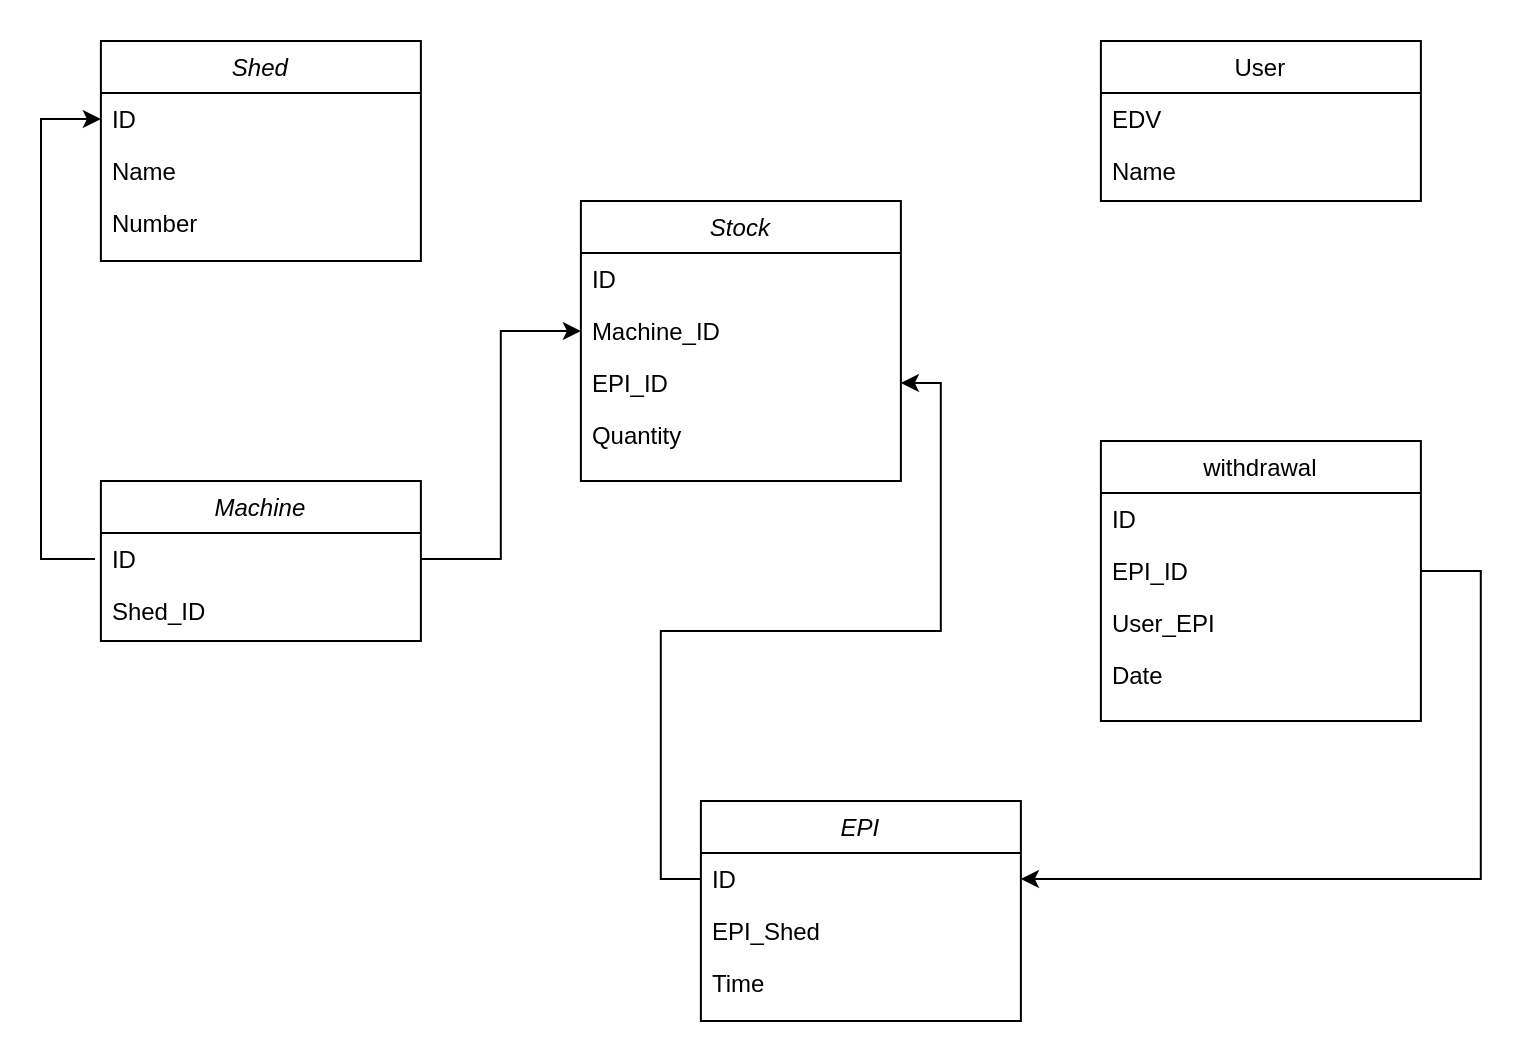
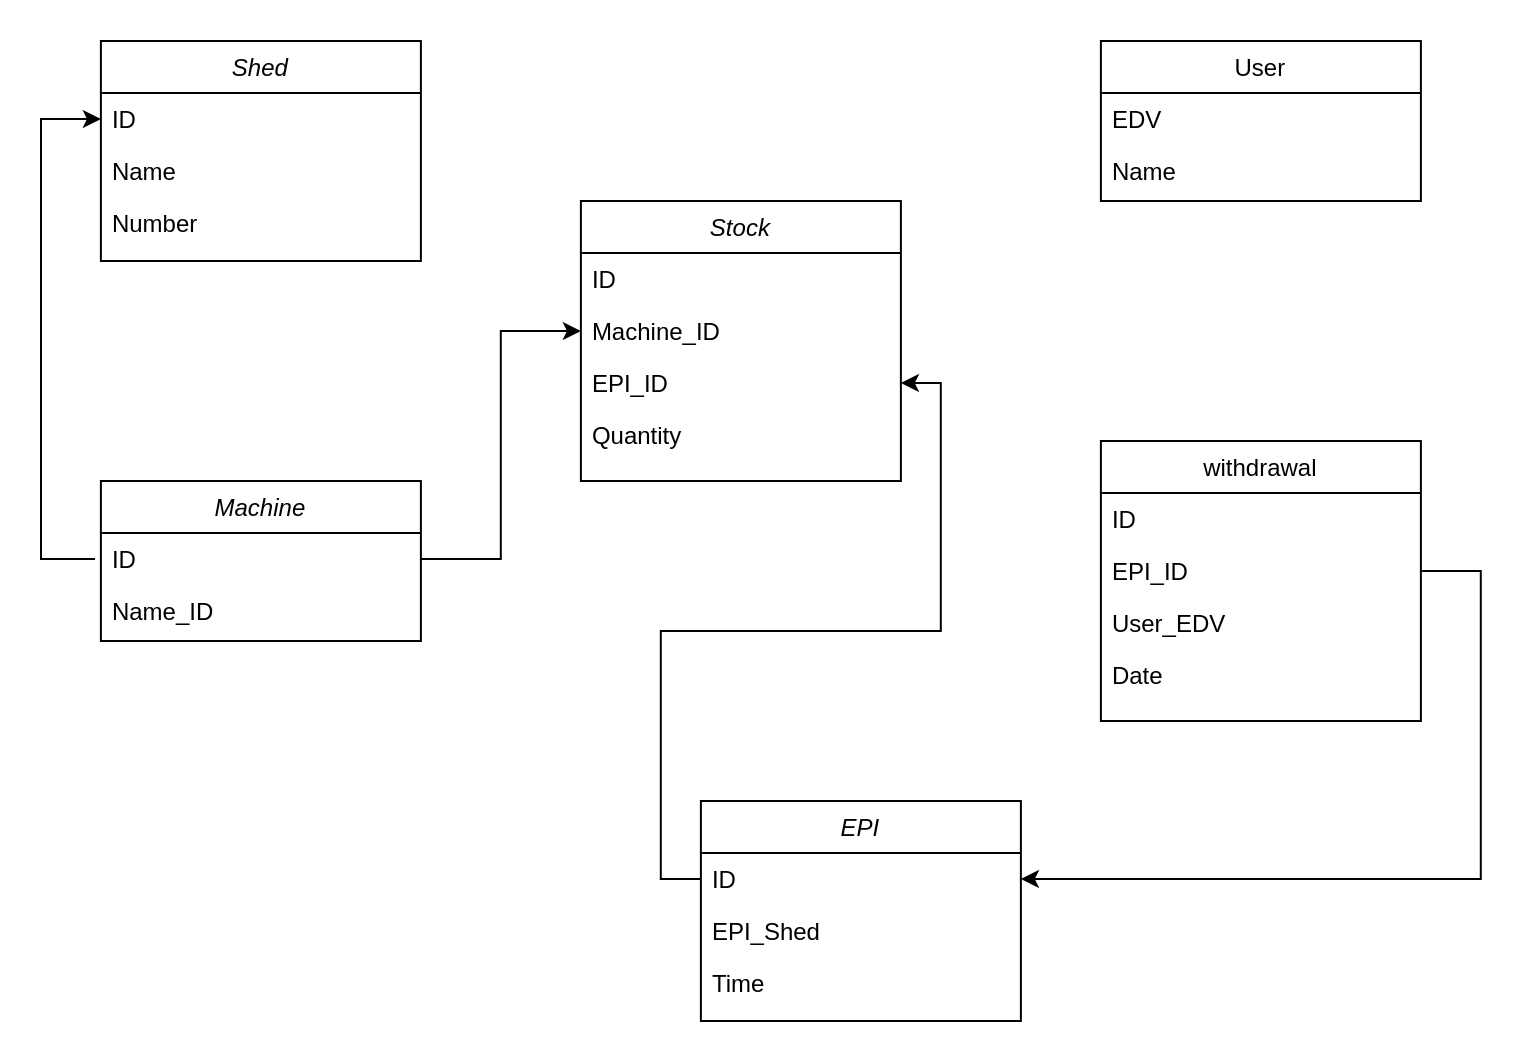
node "Shed_ID": label "Shed_ID" -> "Name_ID"
node "User_EPI": label "User_EPI" -> "User_EDV"
